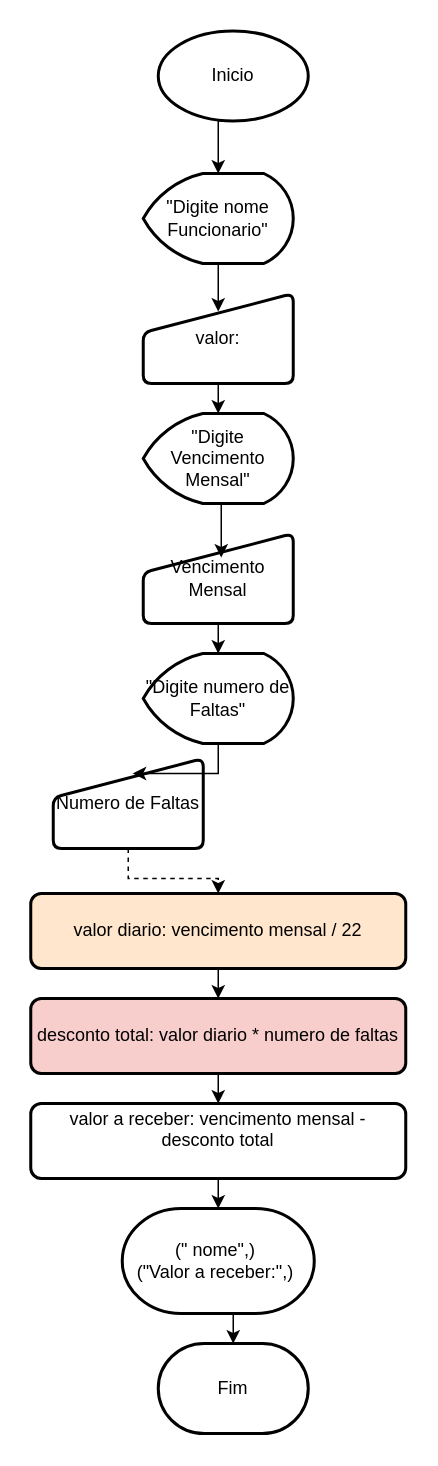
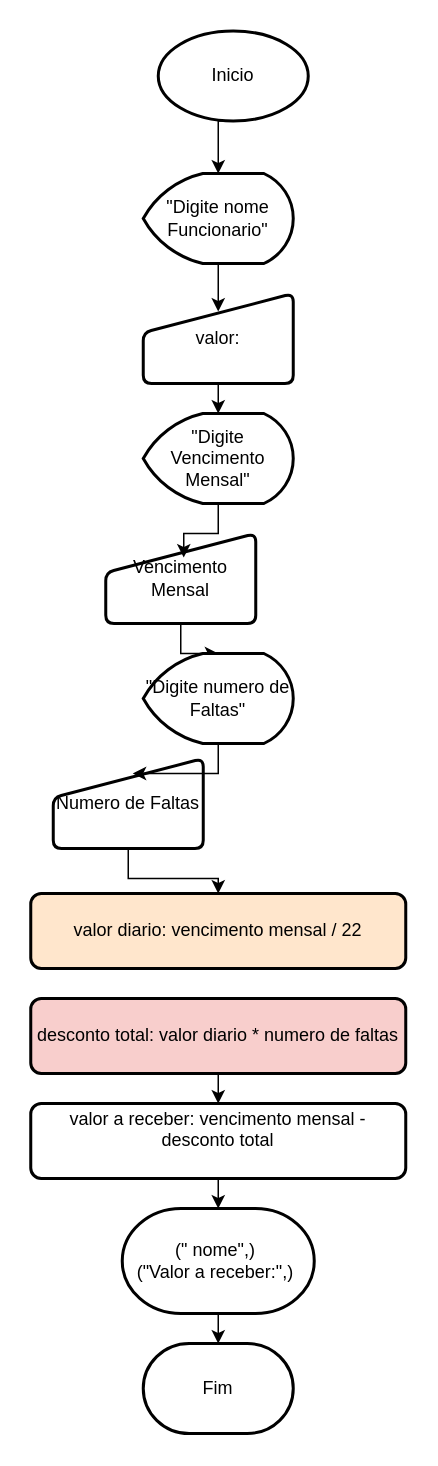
node "Vencimento Mensal": moved (218, 578) -> (181, 578)
edge "Numero de Faltas" -> "valor diario: vencimento mensal / 22": style dashed -> solid
edge "valor diario: vencimento mensal / 22" -> "desconto total: valor diario * numero de faltas": removed
node "Fim": moved (233, 1388) -> (218, 1388)
